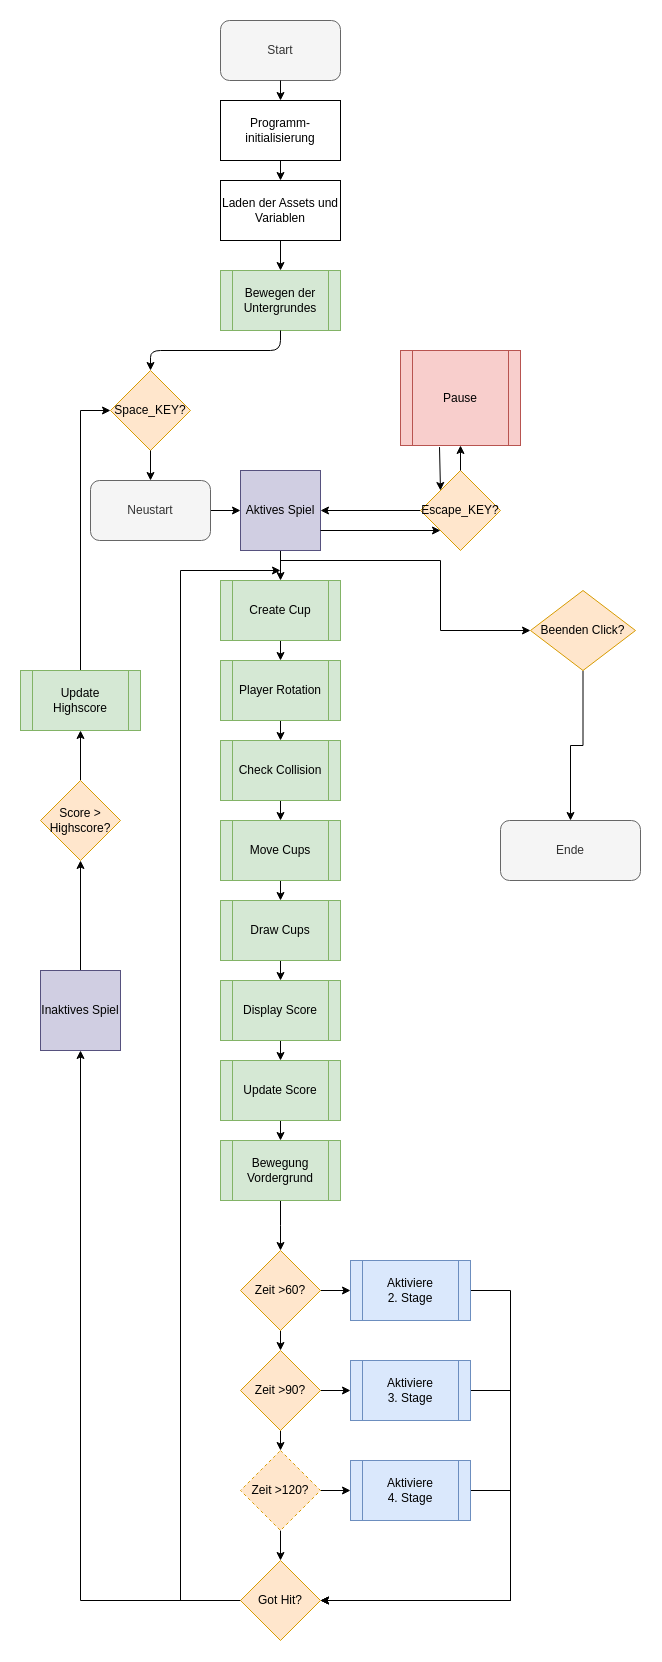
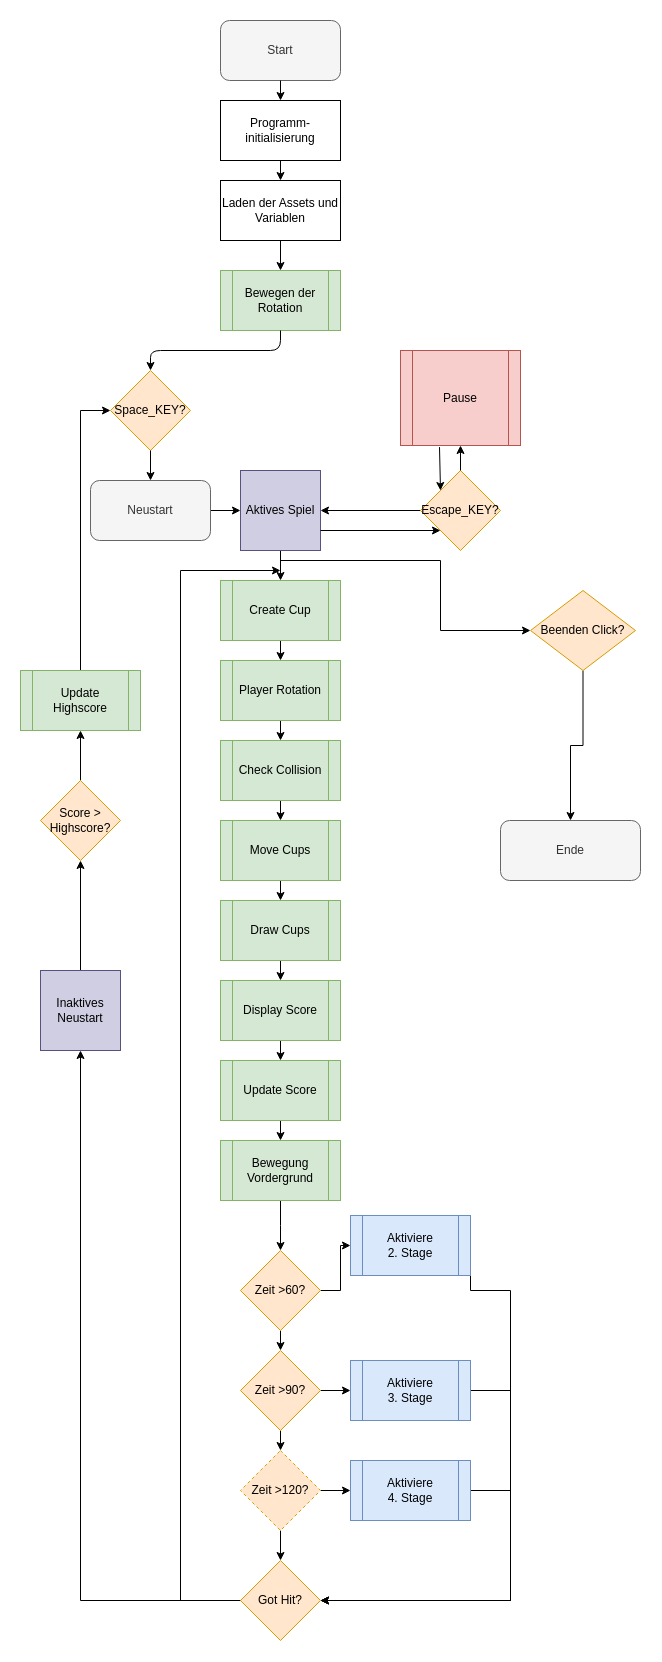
node "Bewegen der Untergrundes": label "Bewegen der Untergrundes" -> "Bewegen der Rotation"
node "Inaktives Spiel": label "Inaktives Spiel" -> "Inaktives Neustart"
node "Aktiviere 2. Stage": moved (411, 1291) -> (411, 1246)
